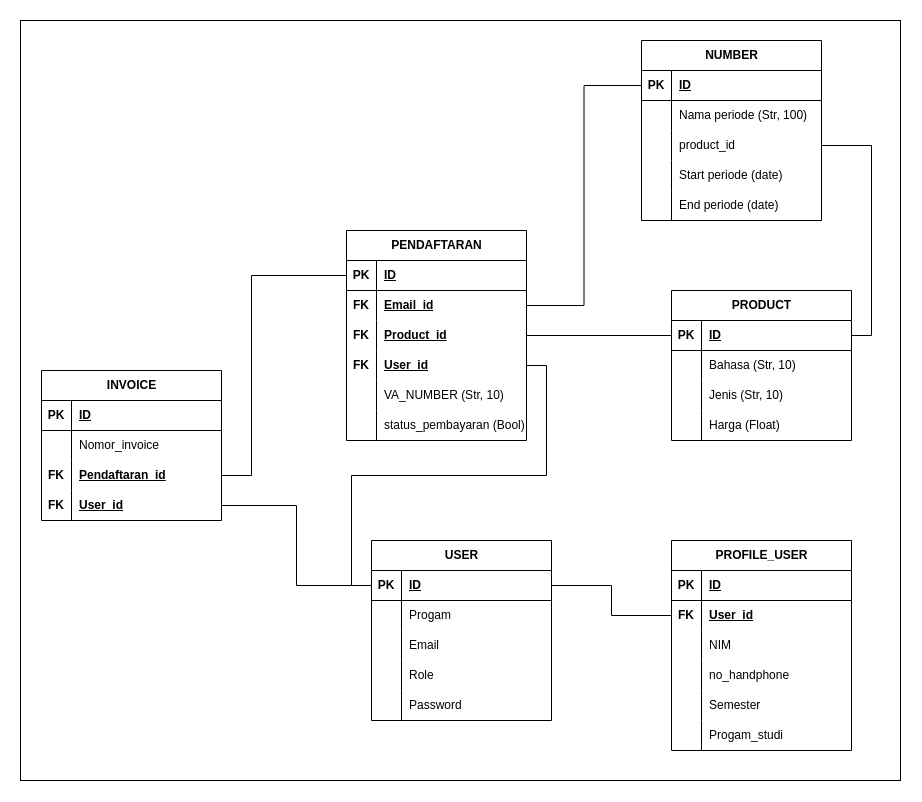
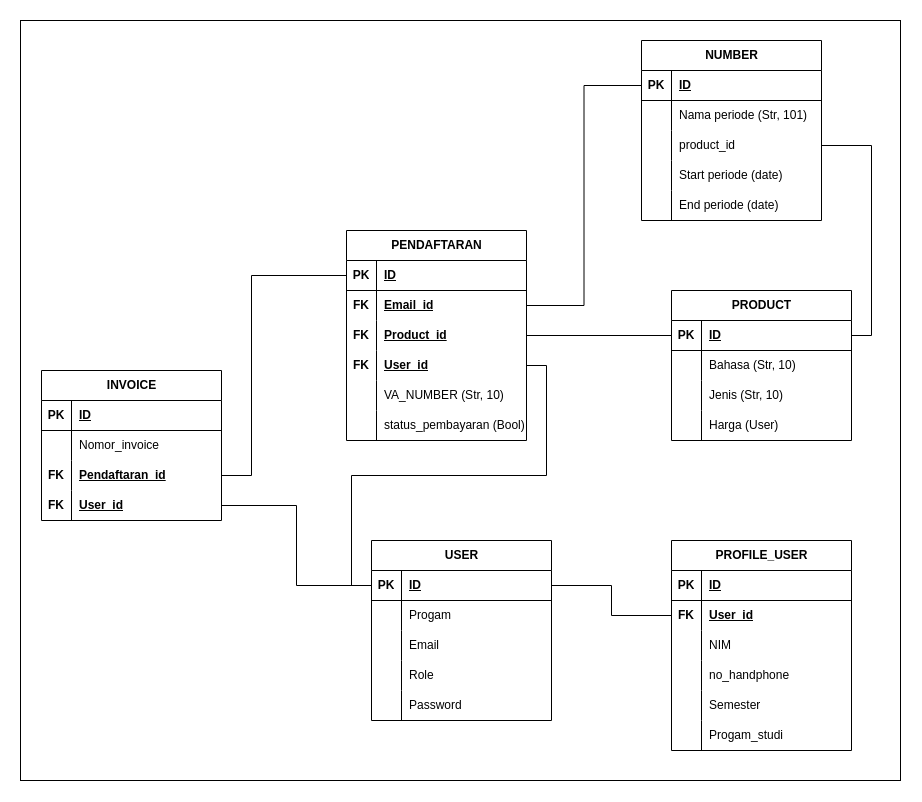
node "Nama periode (Str, 100)": label "Nama periode (Str, 100)" -> "Nama periode (Str, 101)"
node "Harga (Float)": label "Harga (Float)" -> "Harga (User)"
